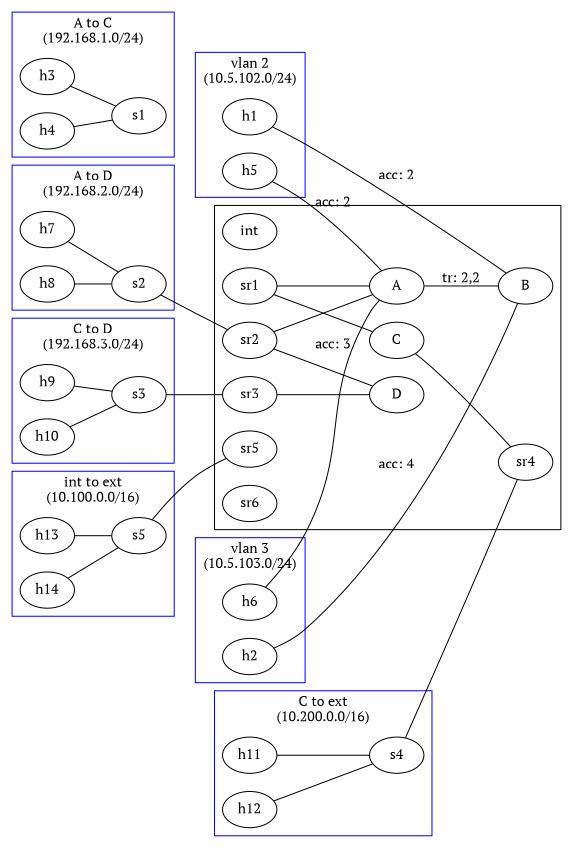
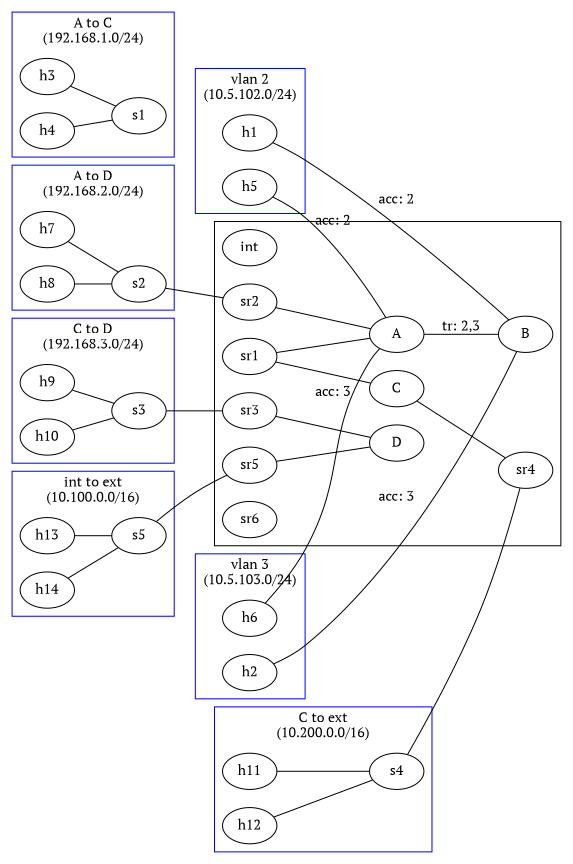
edge "A" -- "B": label "tr: 2,2" -> "tr: 2,3"
edge "sr2" -- "D": now "sr5" -- "D"
edge "B" -- "h2": label "acc: 4" -> "acc: 3"
